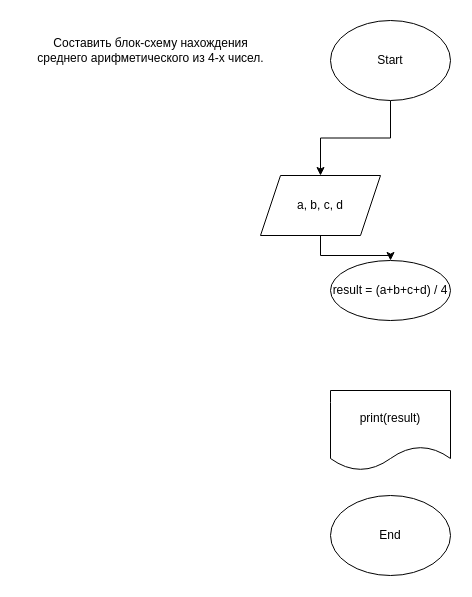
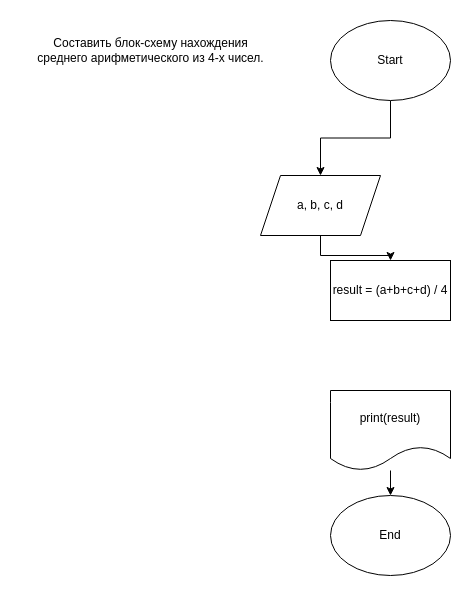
node "result = (a+b+c+d) / 4": shape ellipse -> rectangle
edge "print(result)" -> "End": added
